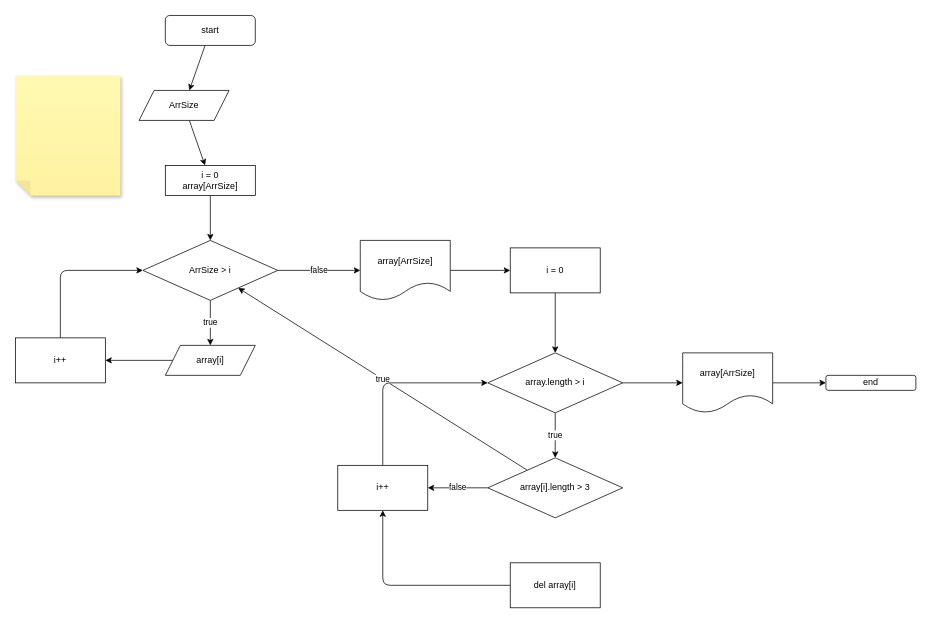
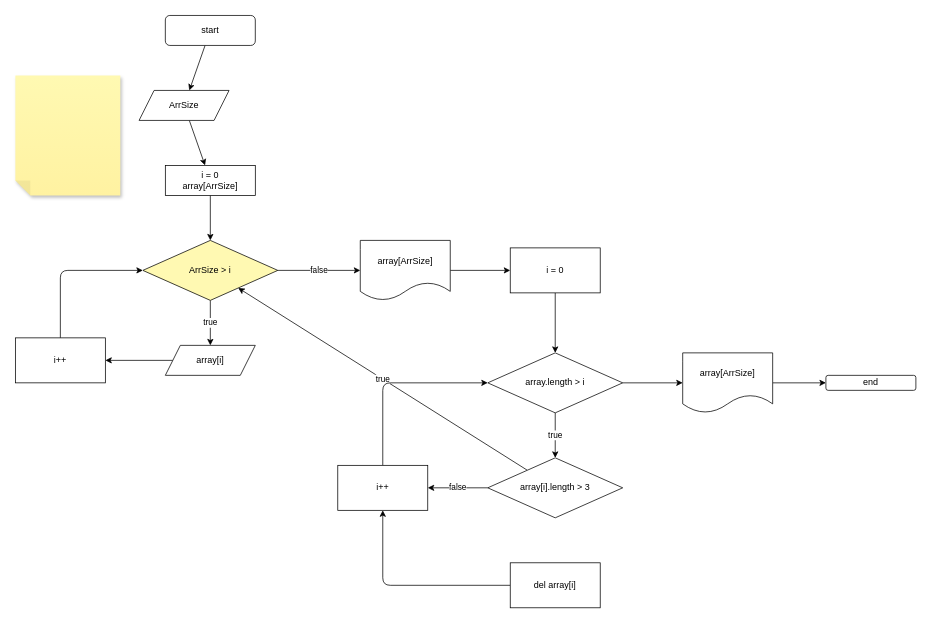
node "ArrSize > i": fillcolor #ffffff -> #fff9b2
